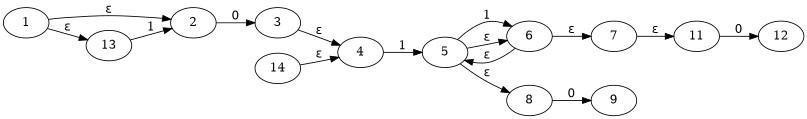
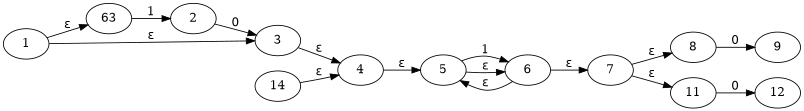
edge "1" -> "2": now "1" -> "3"
node "13": label "13" -> "63"
edge "4" -> "5": label "1" -> "ε"
edge "5" -> "8": now "7" -> "8"
